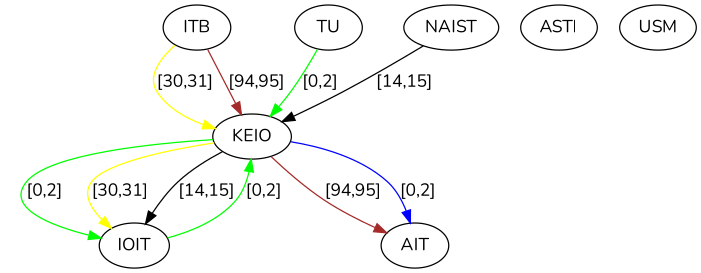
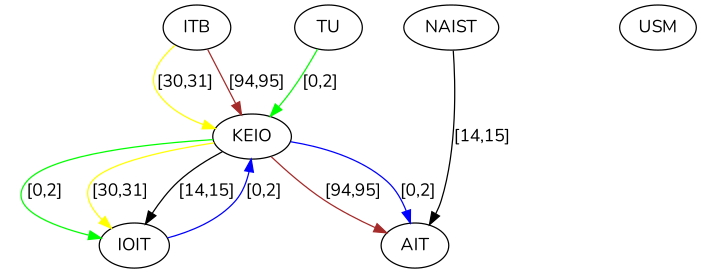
node "ASTI": removed
edge "NAIST" -> "KEIO": now "NAIST" -> "AIT"
edge "IOIT" -> "KEIO": color green -> blue
